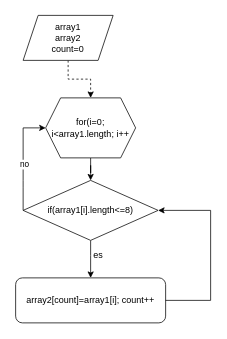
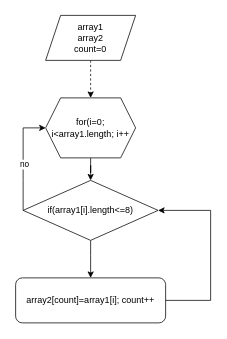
node "array1 array2 count=0": moved (68, 38) -> (90, 38)
node "es": removed
